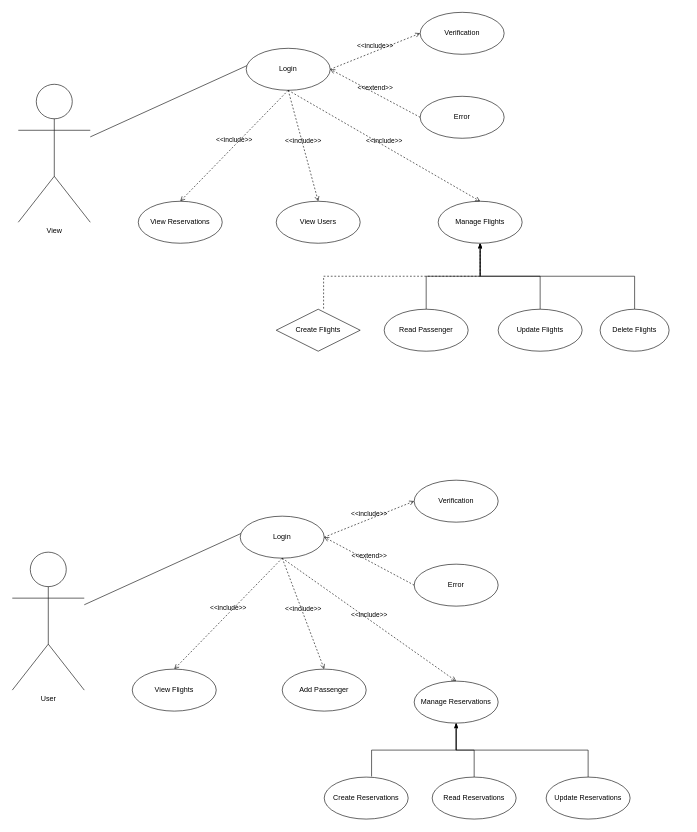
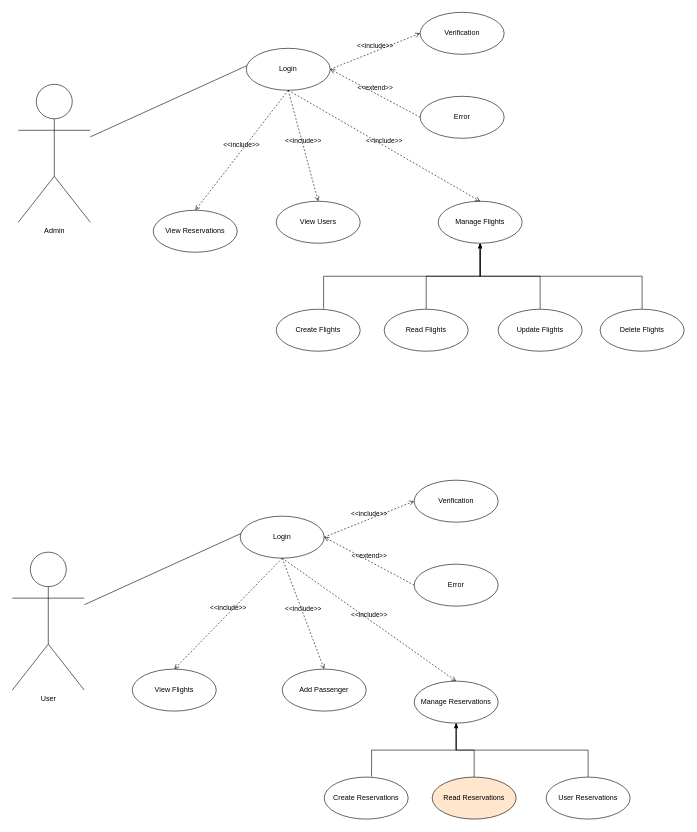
node "View Reservations": moved (180, 222) -> (195, 231)
node "View": label "View" -> "Admin"
edge "Create Flights" -> "Manage Flights": style dashed -> solid
node "Create Flights": shape diamond -> ellipse
node "Read Passenger": label "Read Passenger" -> "Read Flights"
node "Delete Flights": size 69x42 -> 84x42
node "Read Reservations": fillcolor #ffffff -> #ffe6cc
node "Update Reservations": label "Update Reservations" -> "User Reservations"
